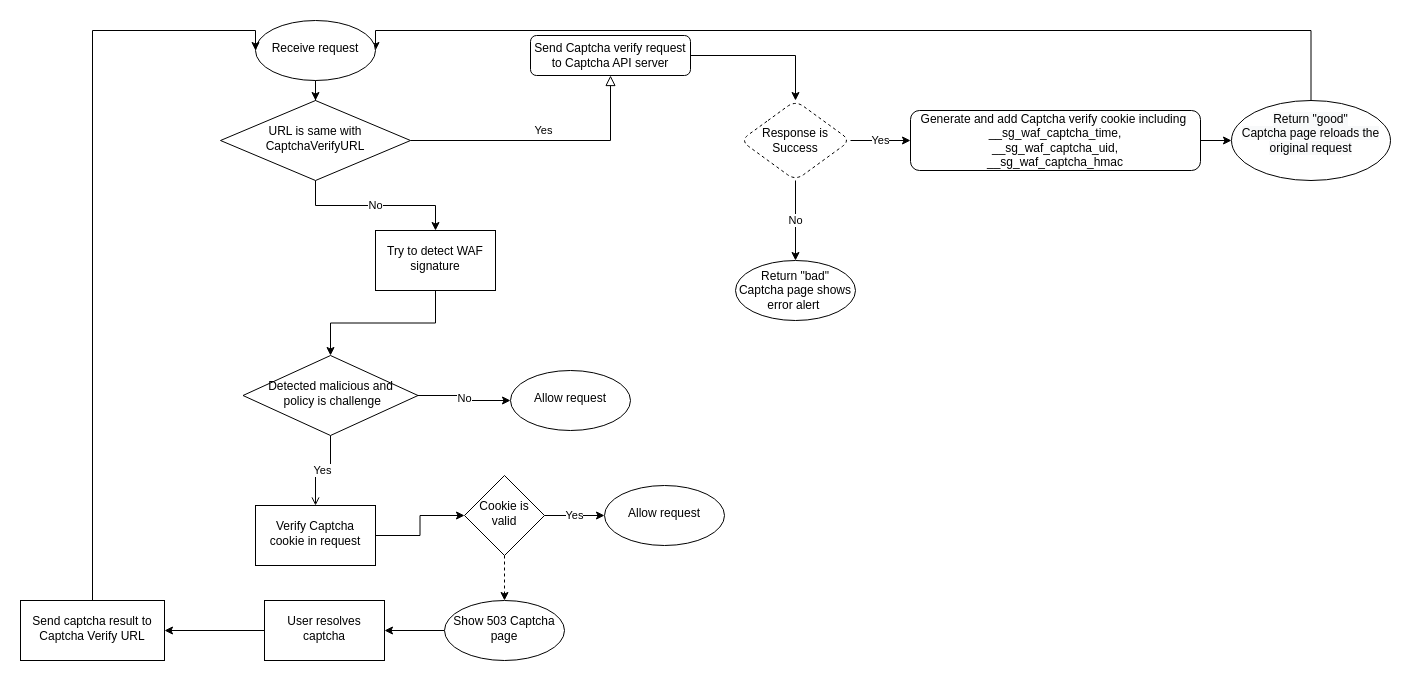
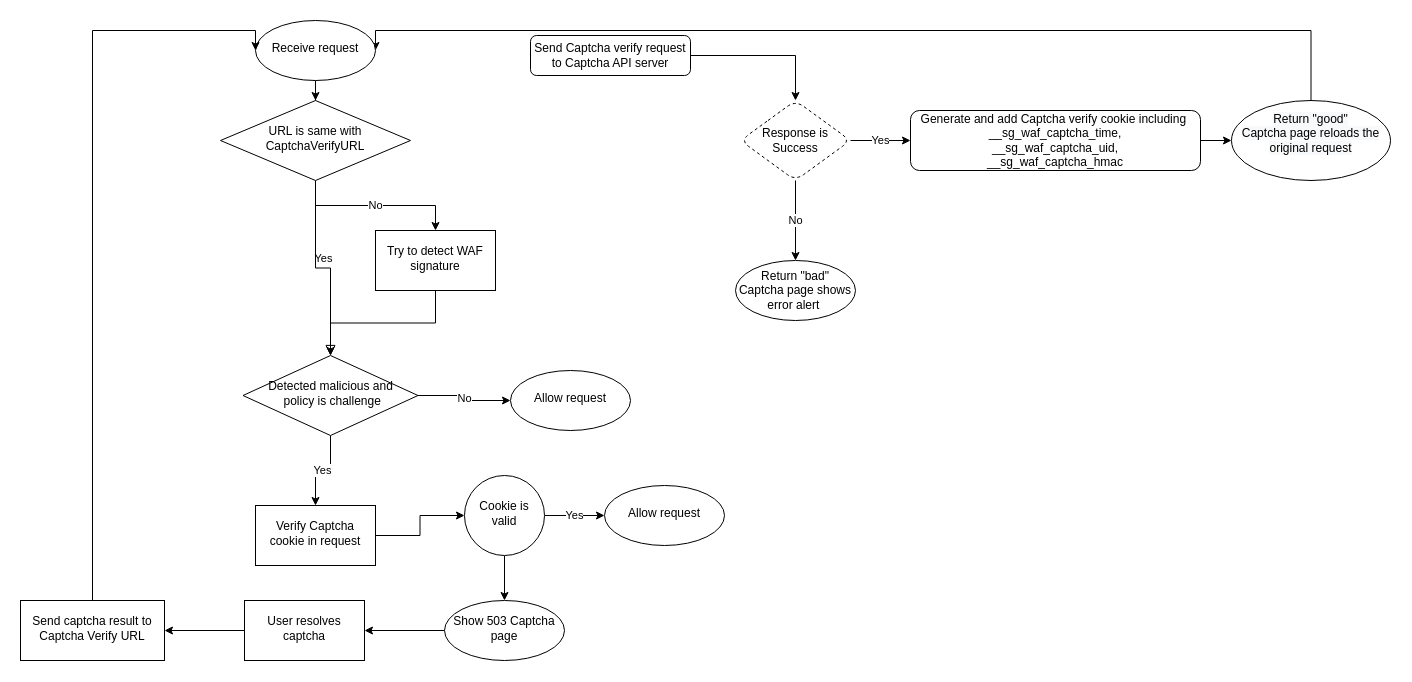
edge "URL is same with CaptchaVerifyURL" -> "Send Captcha verify request to Captcha API server": now "URL is same with CaptchaVerifyURL" -> "Detected malicious and policy is challenge"
edge "Detected malicious and policy is challenge" -> "Verify Captcha cookie in request": arrowhead open -> classic
node "Cookie is valid": shape diamond -> ellipse
edge "Cookie is valid" -> "Show 503 Captcha page": style dashed -> solid
node "User resolves captcha": moved (325, 631) -> (305, 631)
